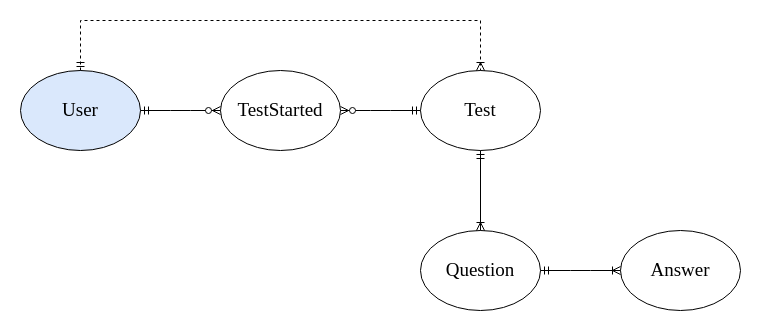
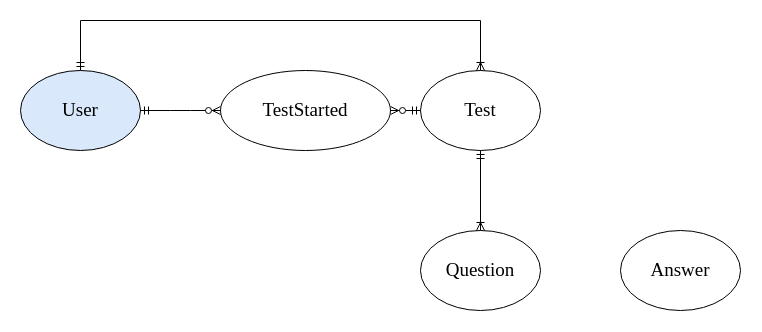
edge "User" -- "Test": style dashed -> solid
node "TestStarted": size 120x80 -> 170x80
edge "Question" -- "Answer": removed
